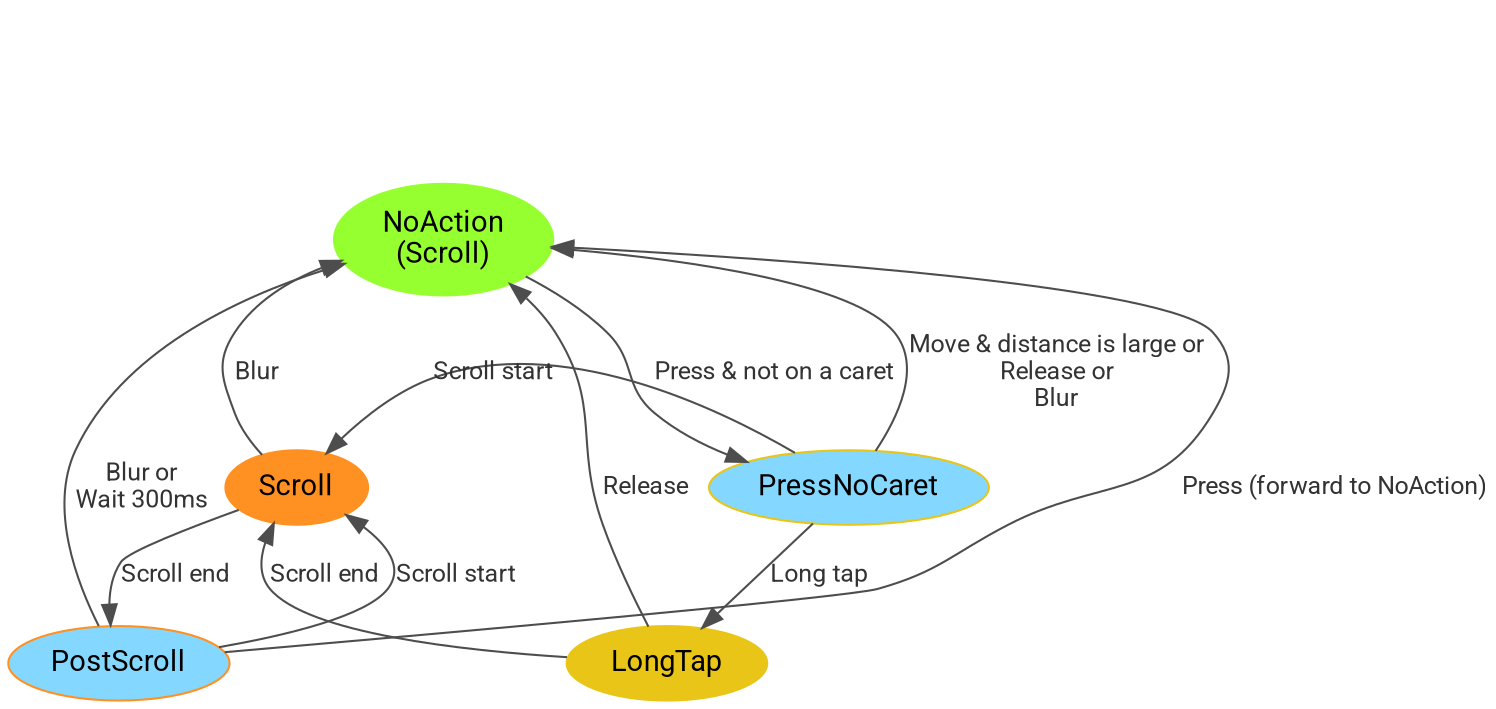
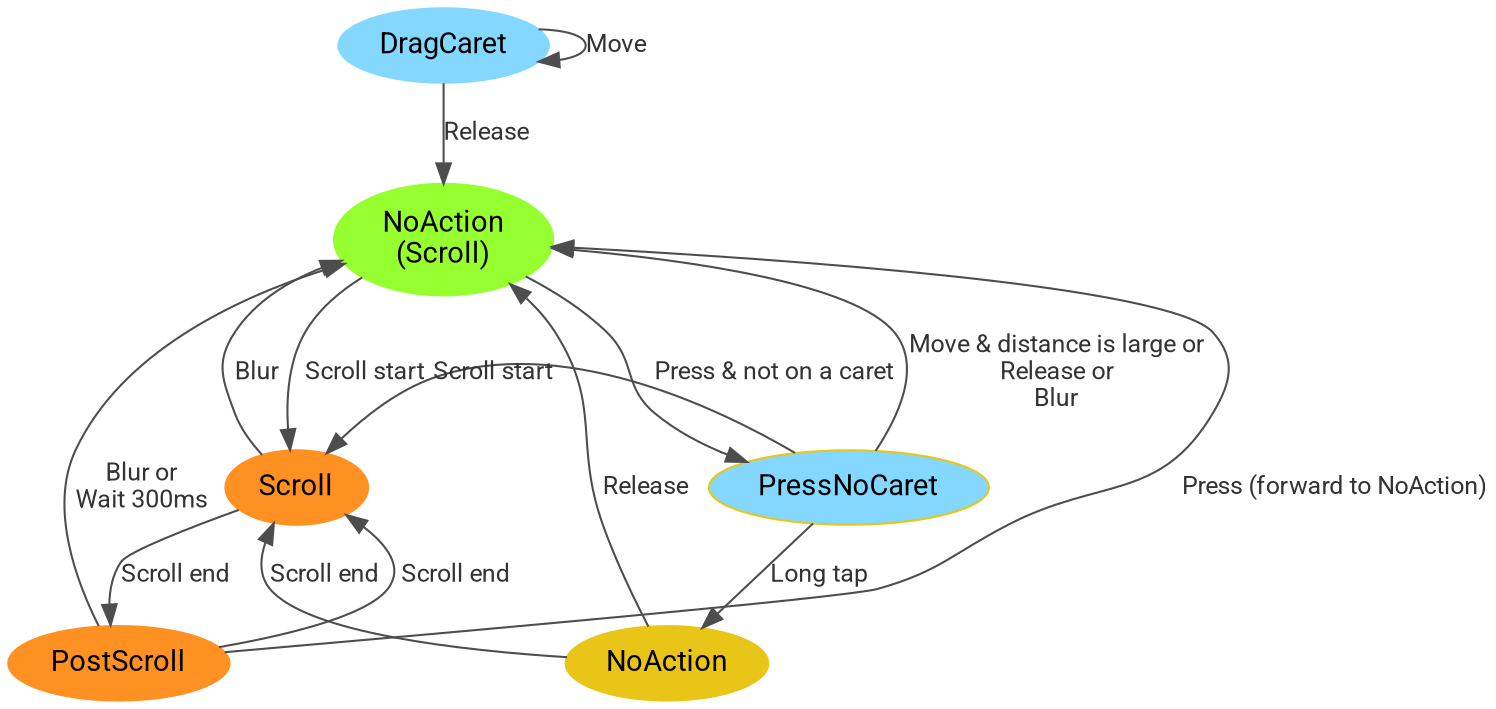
node "DragCaret": added
edge "NoAction (Scroll)" -> "Scroll": added, label "Scroll start"
edge "PostScroll" -> "Scroll": label "Scroll start" -> "Scroll end"
node "PostScroll": fillcolor #84d8ff -> #ff9022
node "LongTap": label "LongTap" -> "NoAction"
